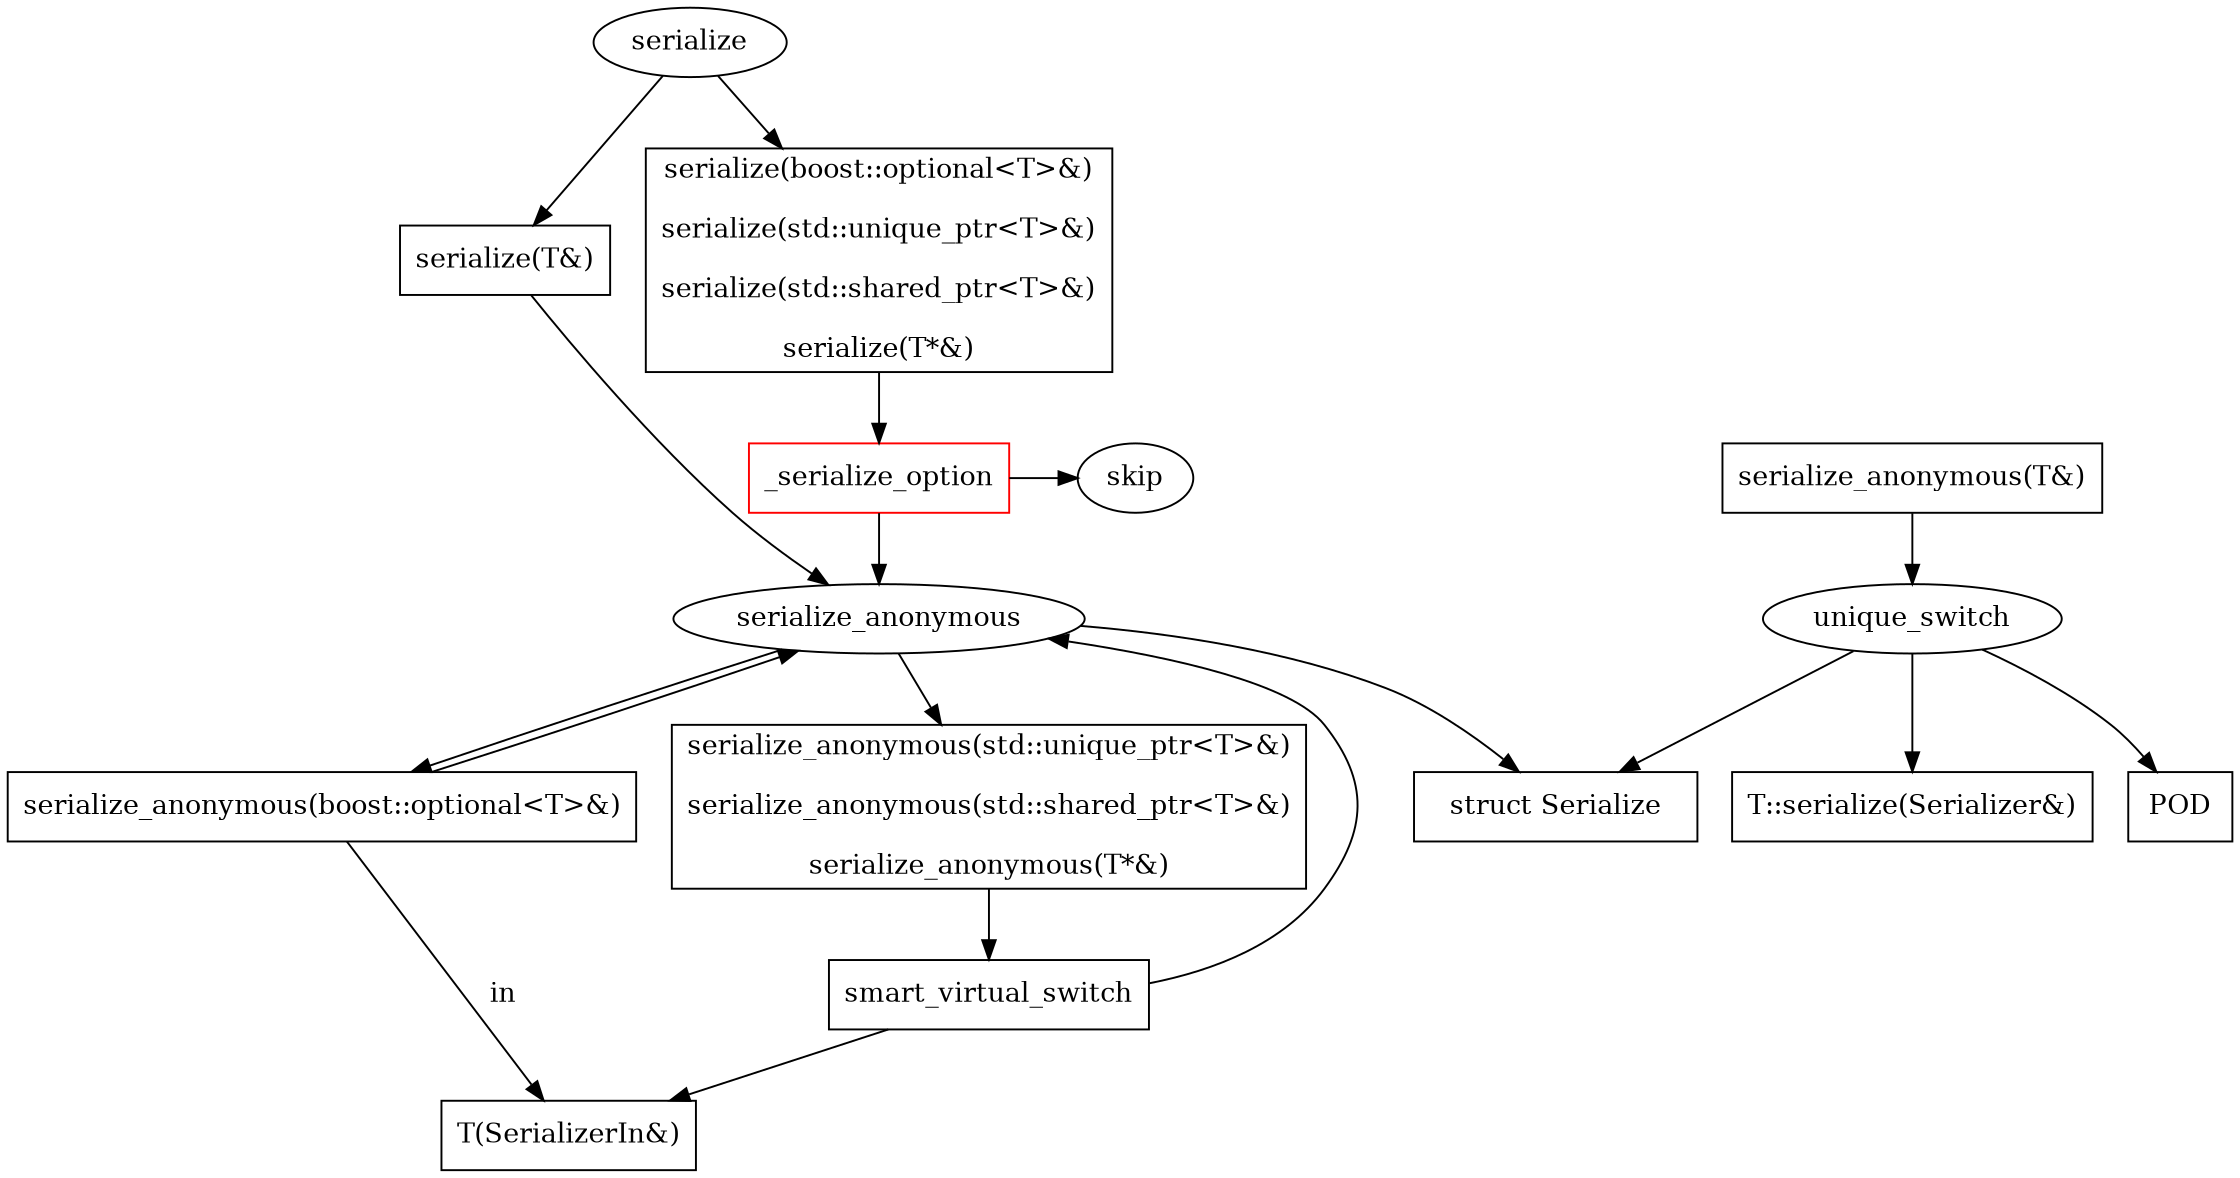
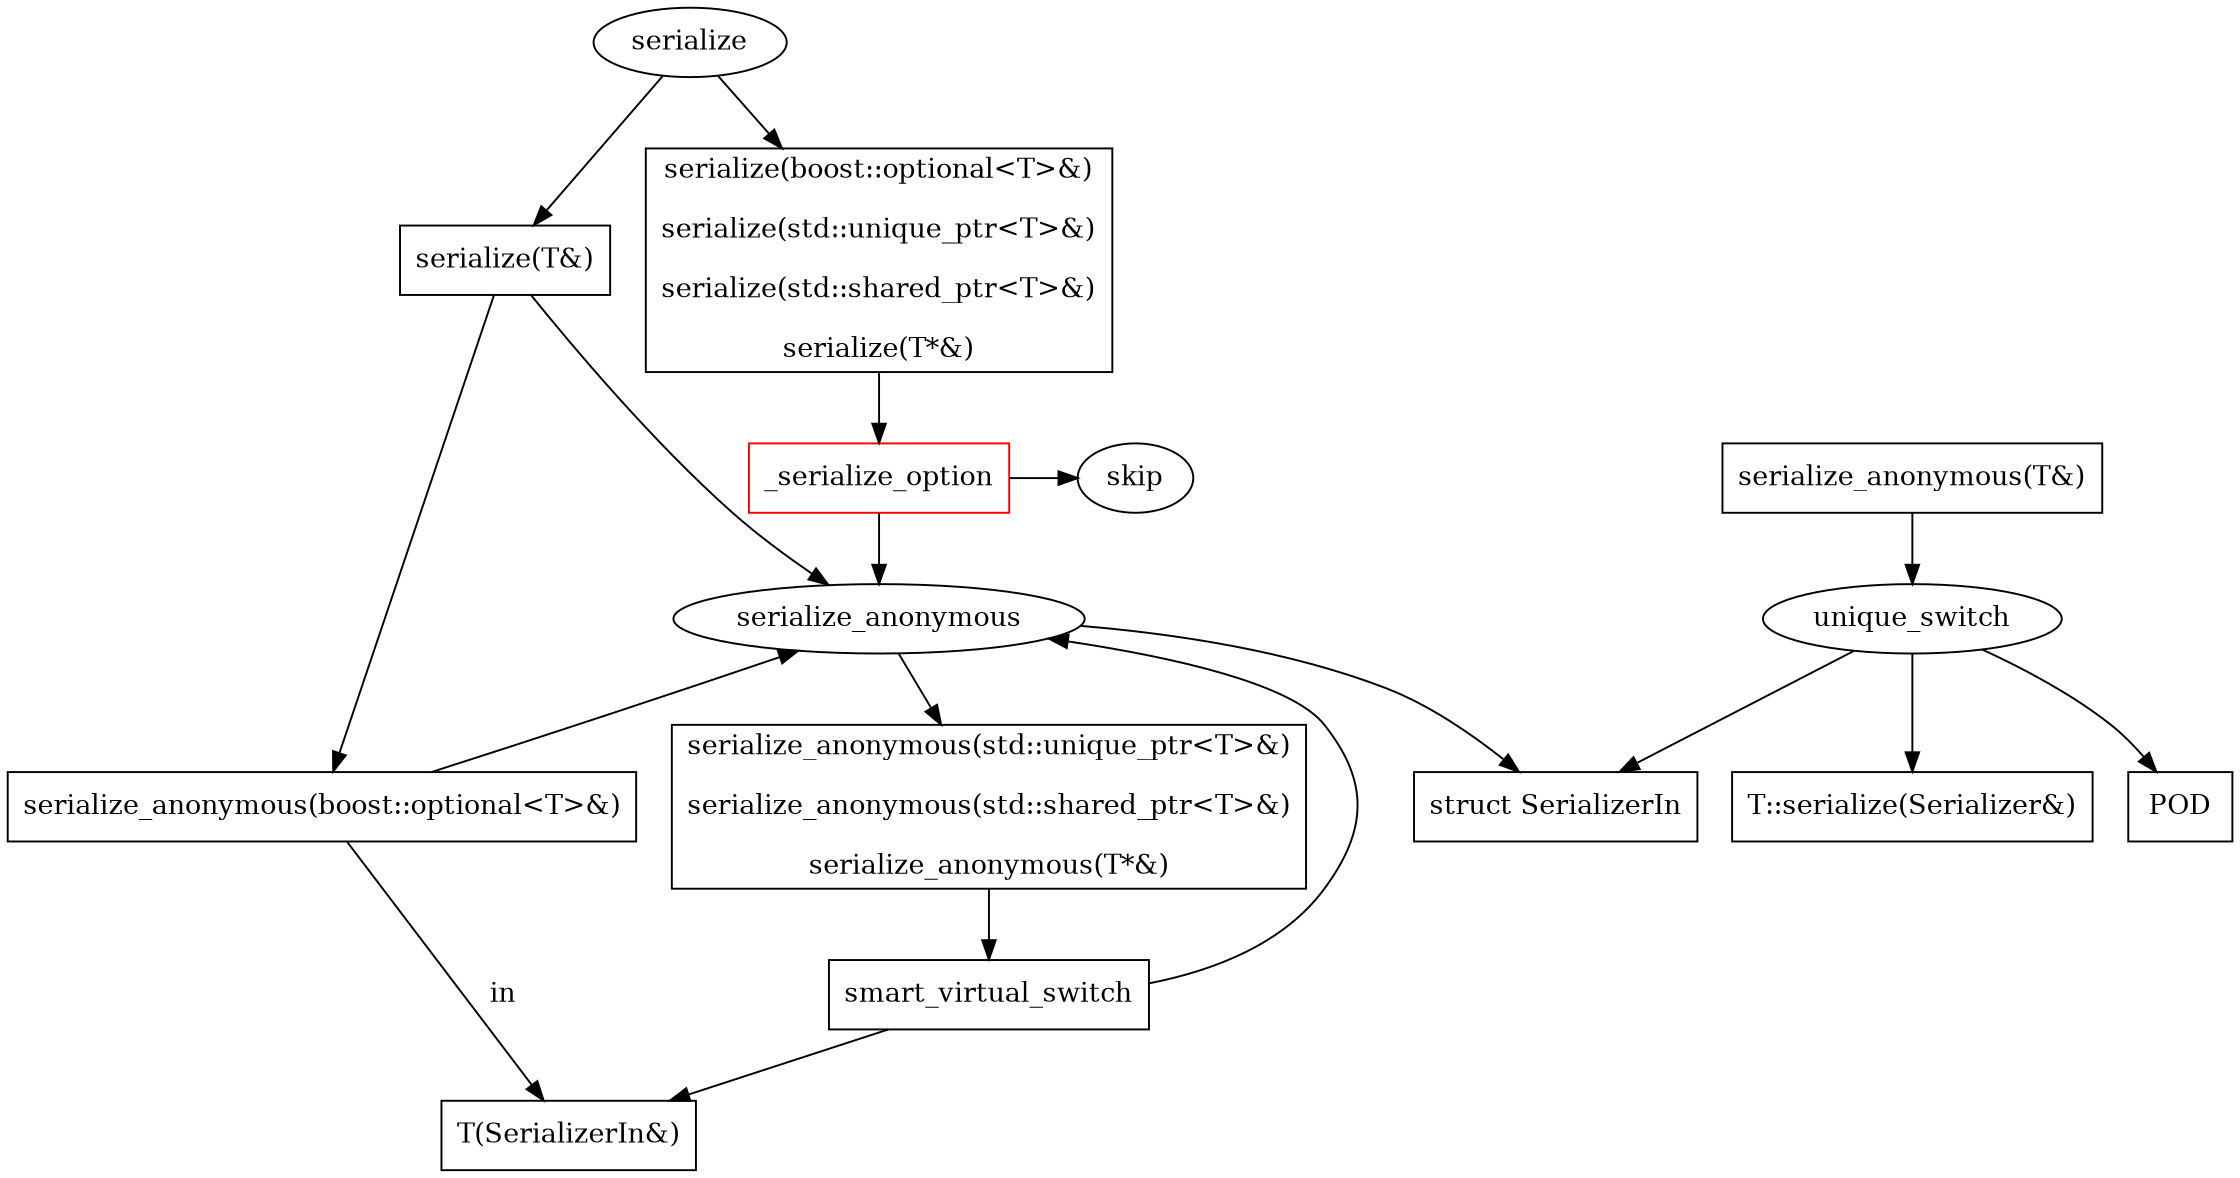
edge "serialize_anonymous" -> "serialize_anonymous(boost::optional<T>&)": now "serialize(T&)" -> "serialize_anonymous(boost::optional<T>&)"
node "struct Serialize": label "struct Serialize" -> "struct SerializerIn"
